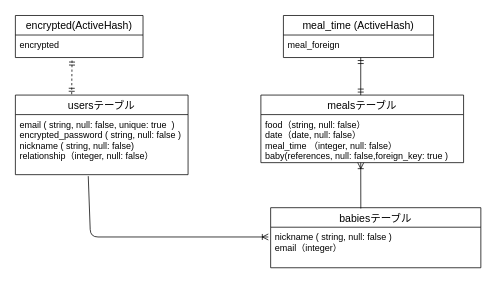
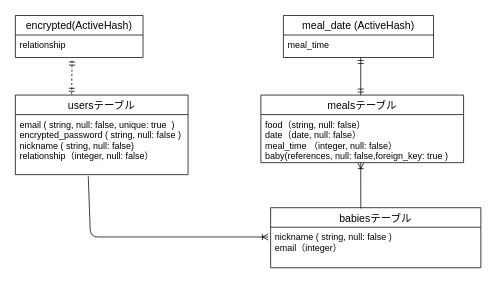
node "meal_time (ActiveHash)": label "meal_time (ActiveHash)" -> "meal_date (ActiveHash)"
node "encrypted": label "encrypted" -> "relationship"
node "meal_foreign": label "meal_foreign" -> "meal_time"
